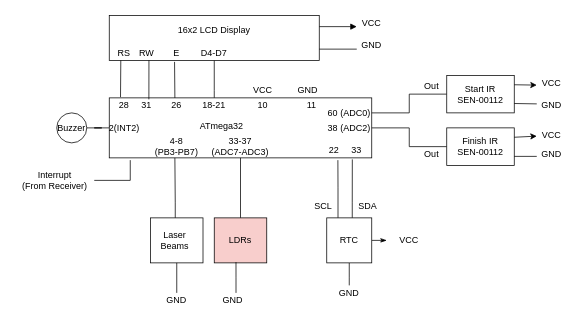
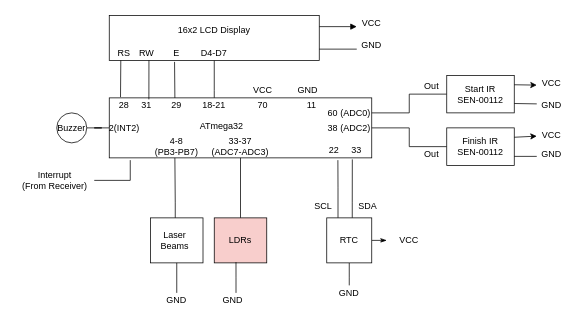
node "26": label "26" -> "29"
node "10": label "10" -> "70"
